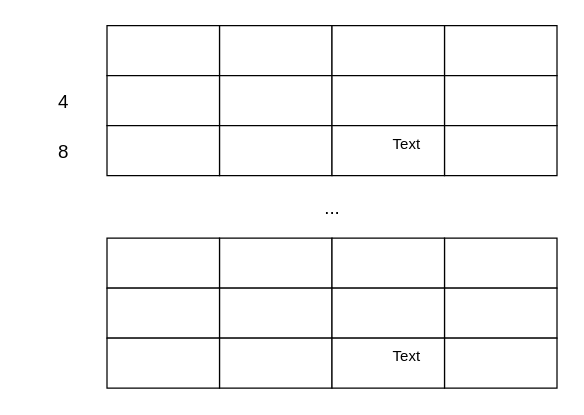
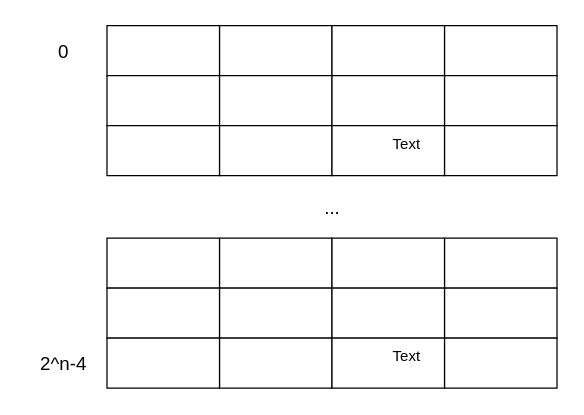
node "0": added
node "4": removed
node "8": removed
node "2^n-4": added
